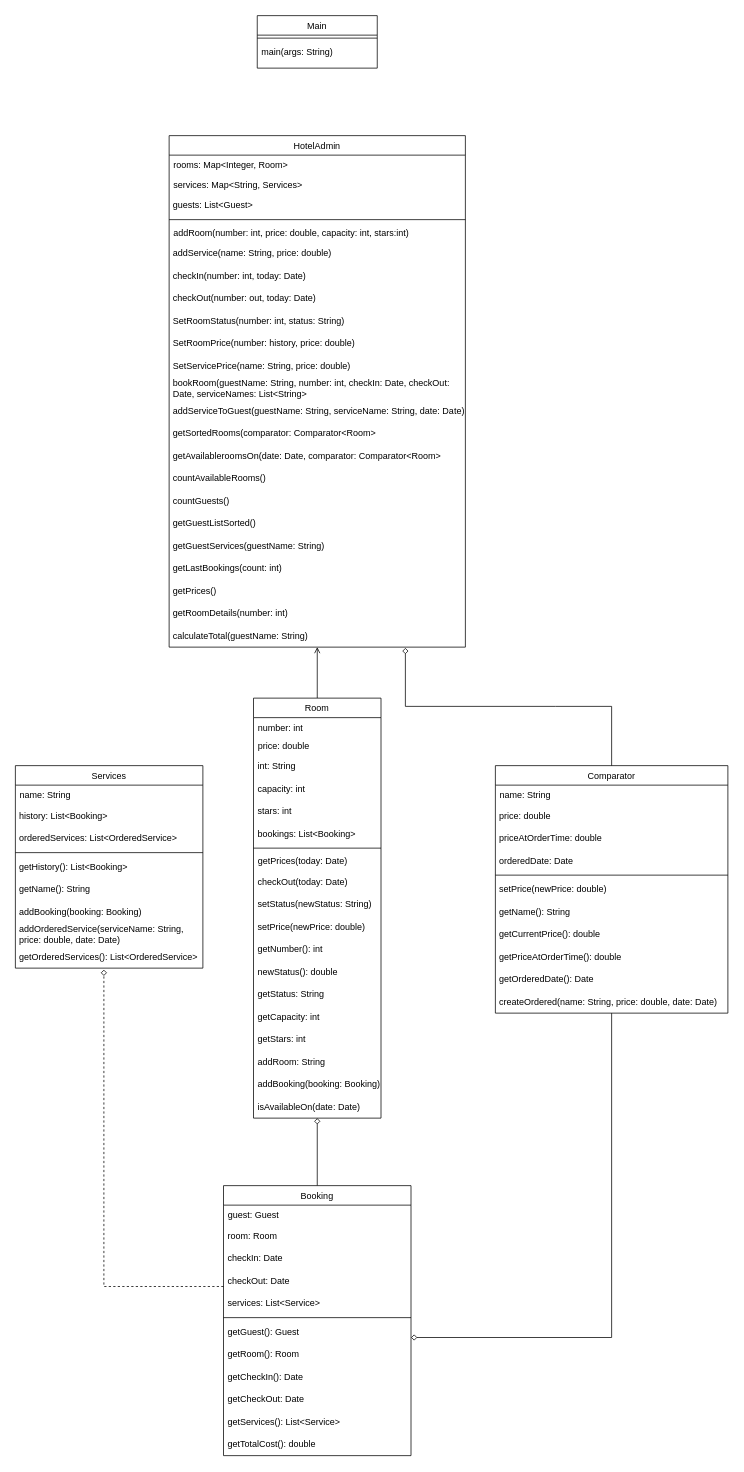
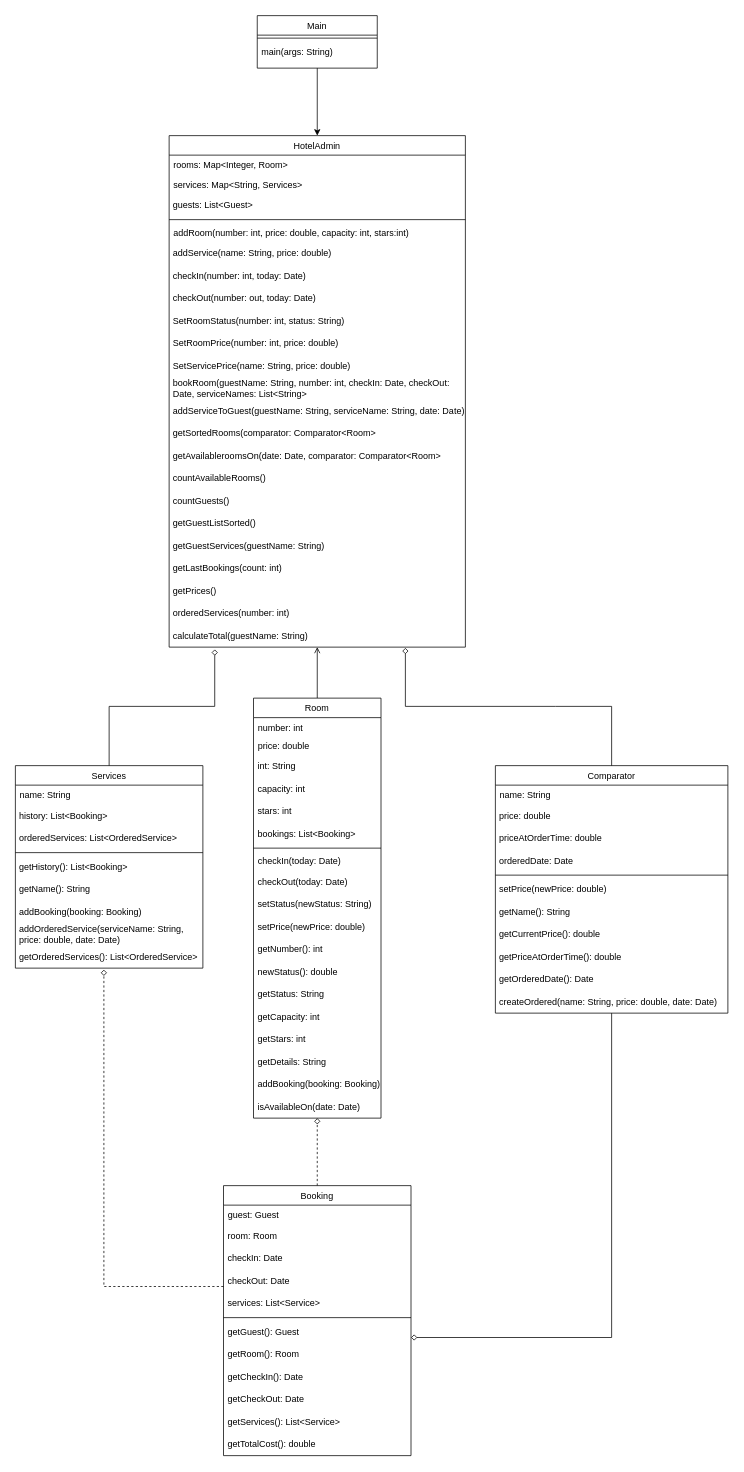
edge "Main" -> "HotelAdmin": added
node "SetRoomPrice(number: history, price: double)": label "SetRoomPrice(number: history, price: double)" -> "SetRoomPrice(number: int, price: double)"
node "getRoomDetails(number: int)": label "getRoomDetails(number: int)" -> "orderedServices(number: int)"
edge "Services" -> "calculateTotal(guestName: String)": added
node "getPrices(today: Date)": label "getPrices(today: Date)" -> "checkIn(today: Date)"
node "addRoom: String": label "addRoom: String" -> "getDetails: String"
edge "Booking" -> "isAvailableOn(date: Date)": style solid -> dashed
